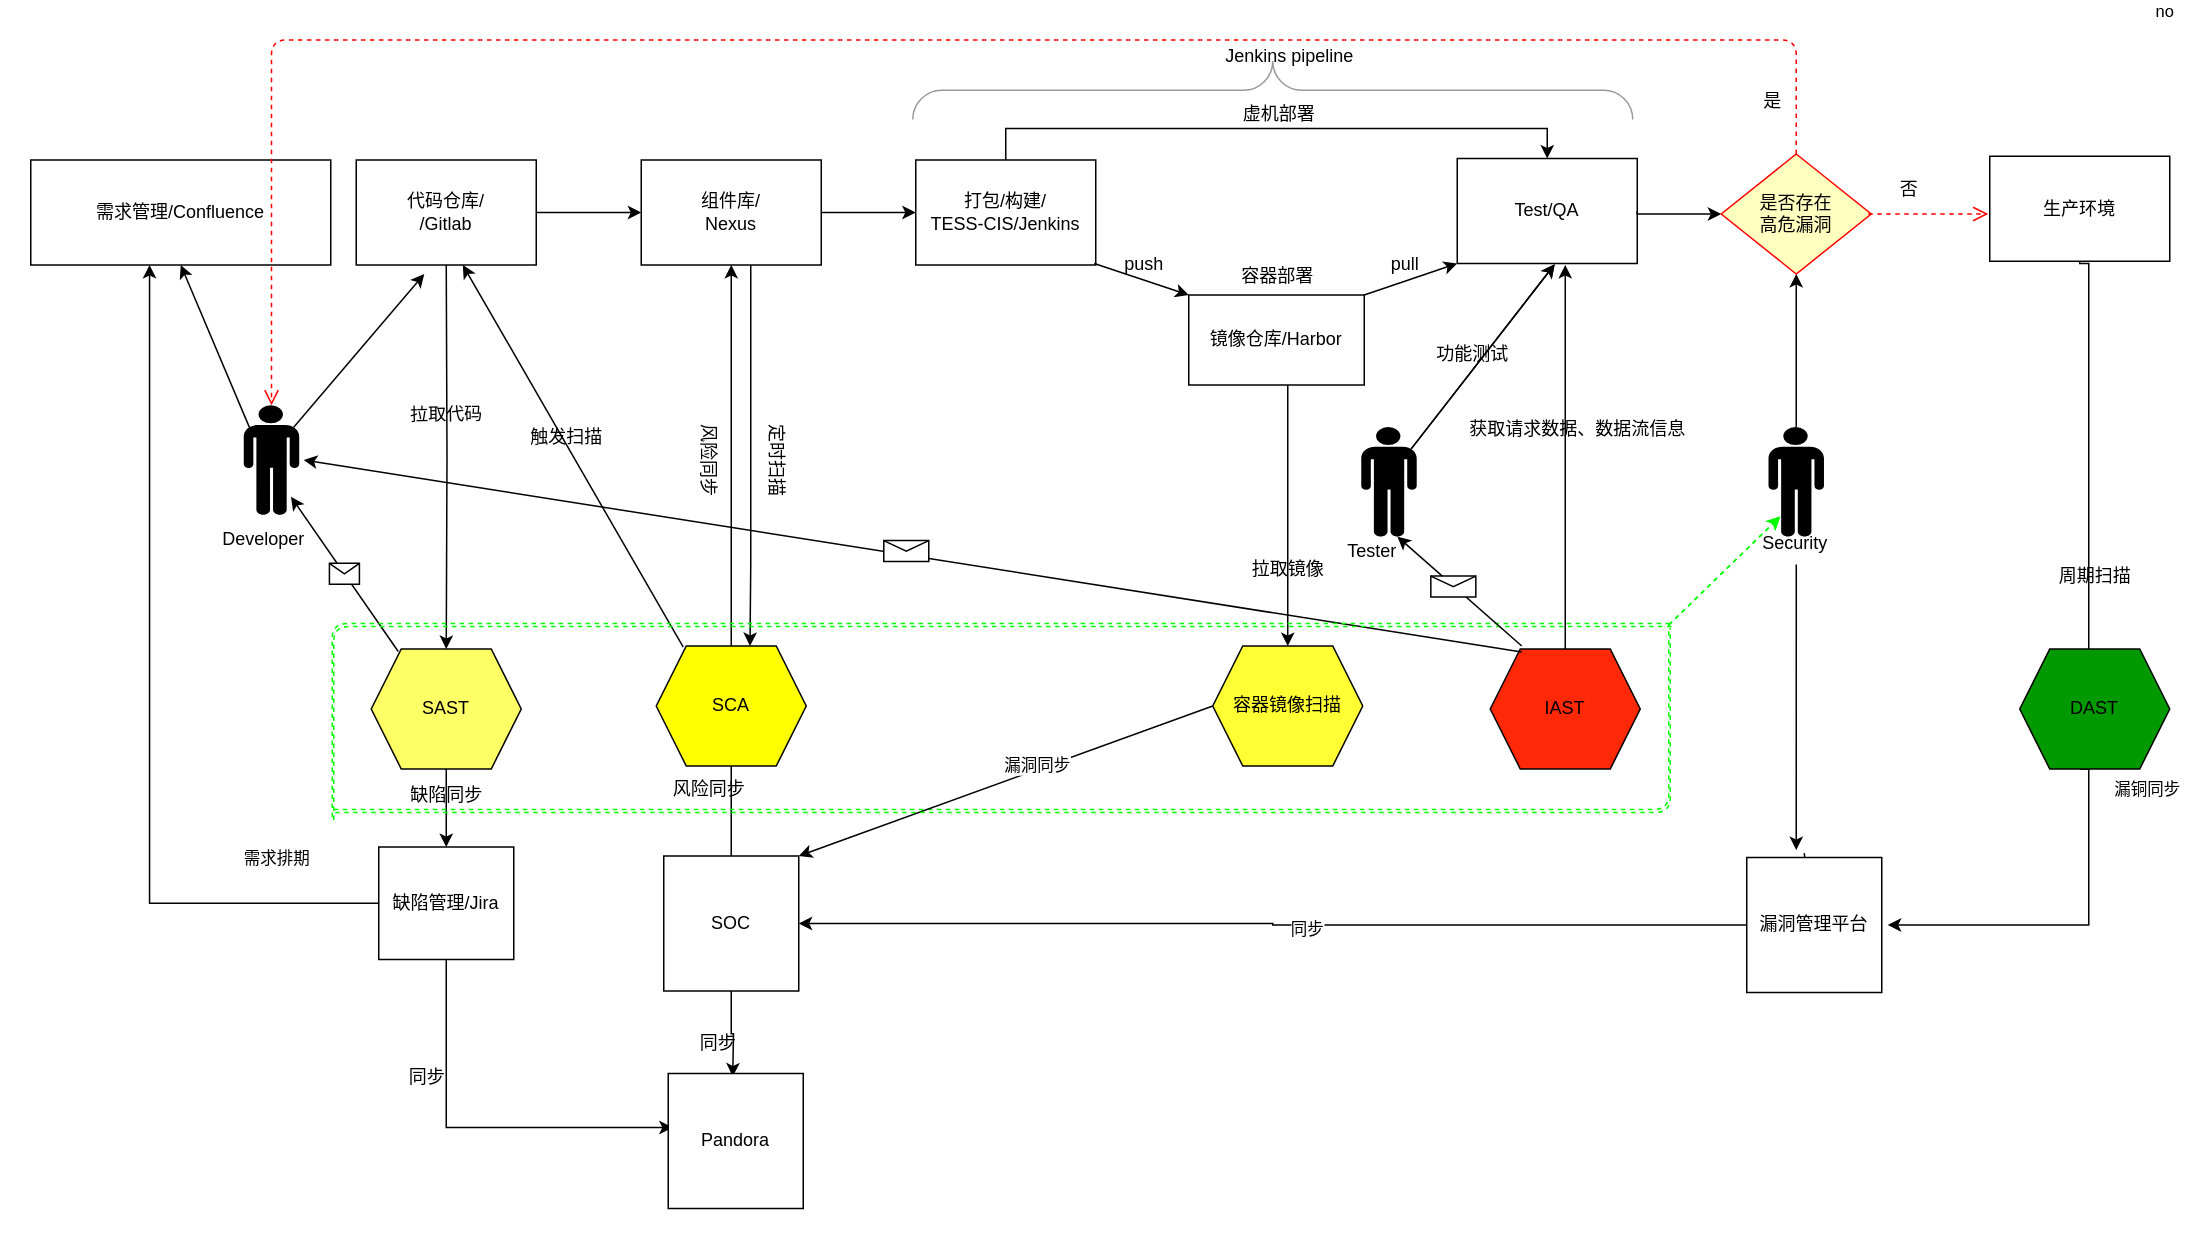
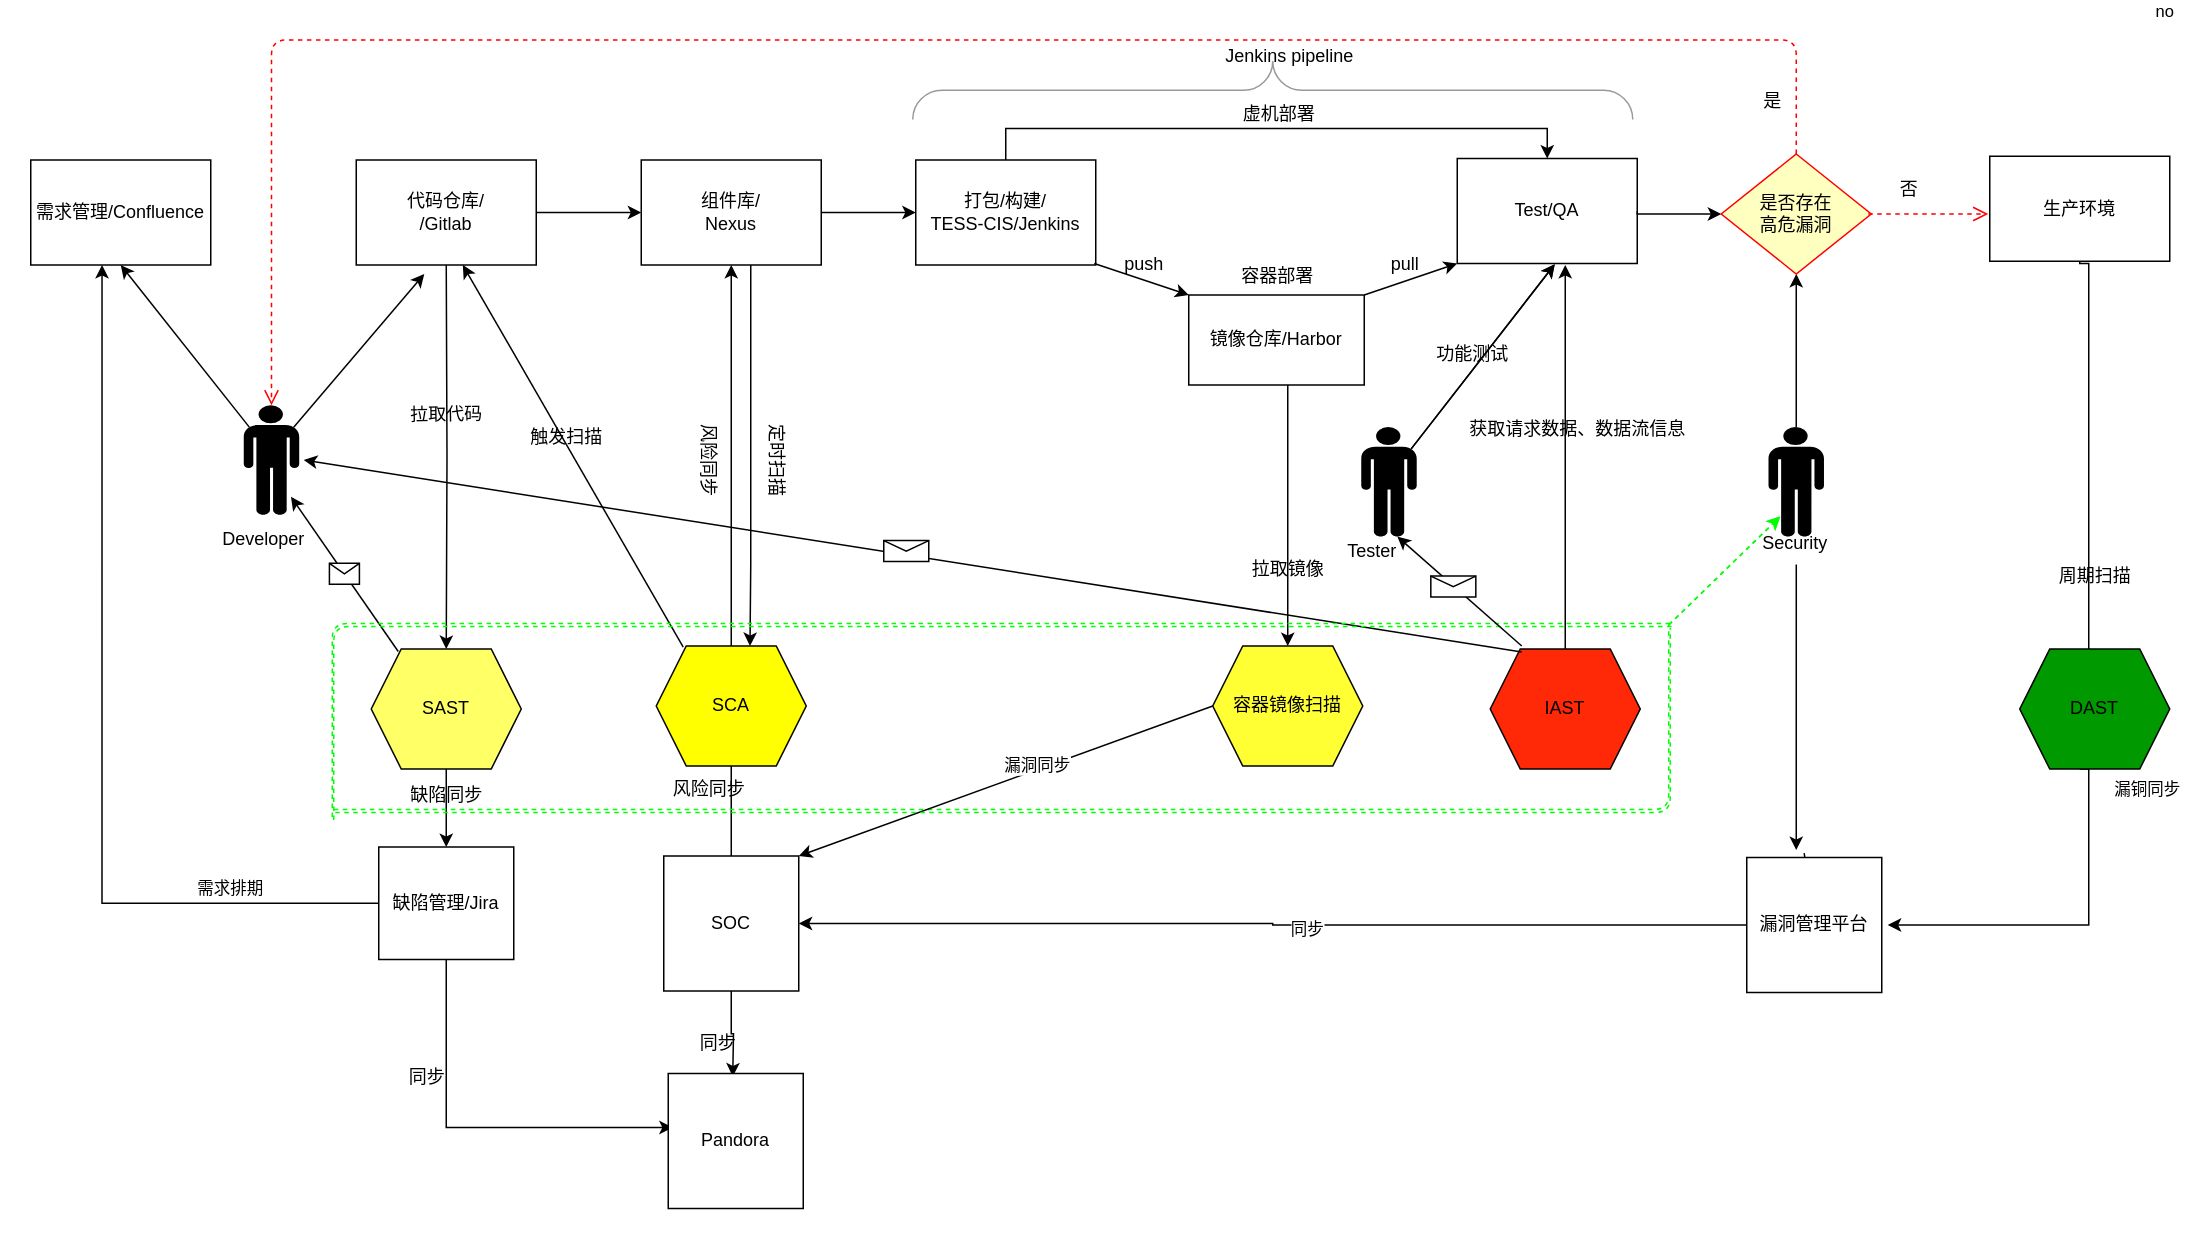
node "需求管理/Confluence": size 300x105 -> 180x105
